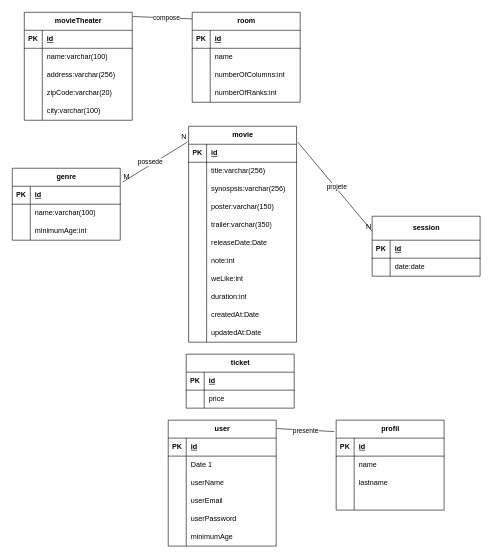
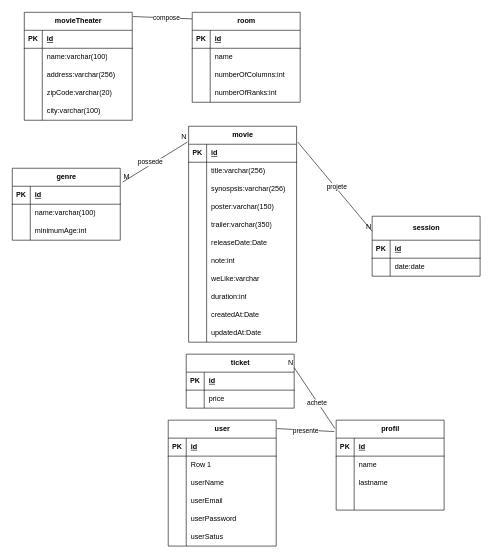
node "weLike:int": label "weLike:int" -> "weLike:varchar"
edge "ticket" -- "profil": added, labels "N", "achete"
node "Date 1": label "Date 1" -> "Row 1"
node "minimumAge": label "minimumAge" -> "userSatus"
